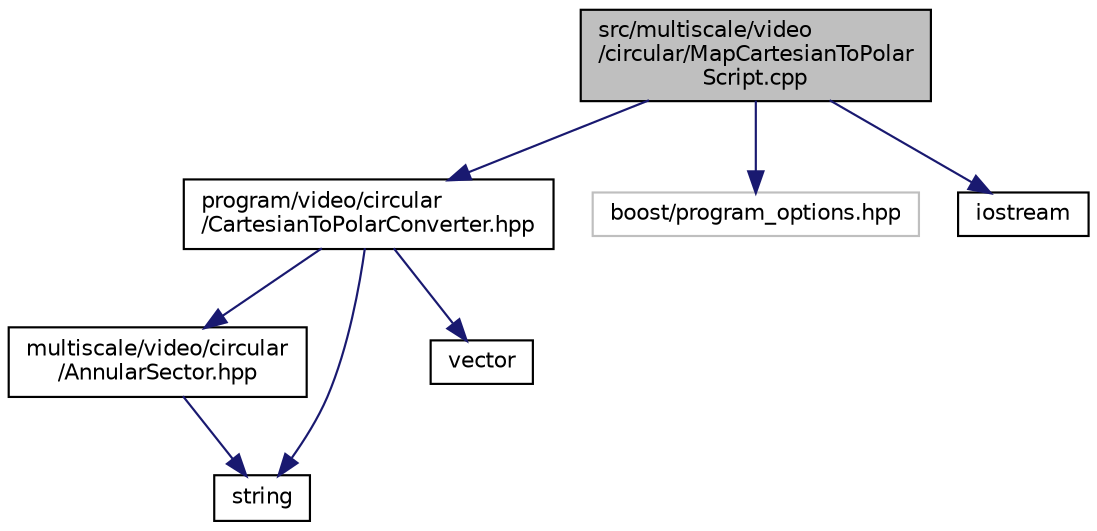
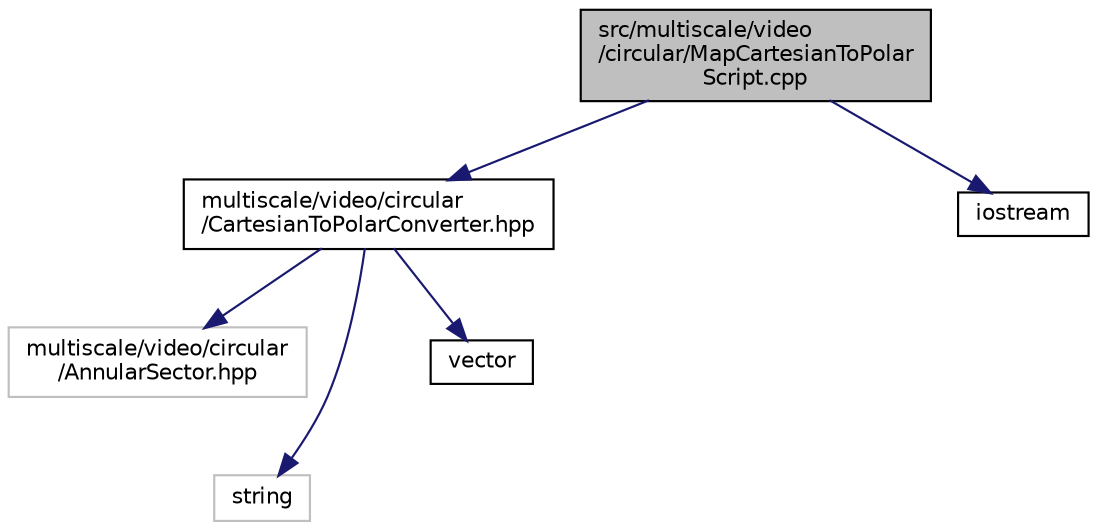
node "program/video/circular /CartesianToPolarConverter.hpp": label "program/video/circular /CartesianToPolarConverter.hpp" -> "multiscale/video/circular /CartesianToPolarConverter.hpp"
node "boost/program_options.hpp": removed
node "multiscale/video/circular /AnnularSector.hpp": color black -> grey75
edge "multiscale/video/circular /AnnularSector.hpp" -> "string": removed
node "string": color black -> grey75
